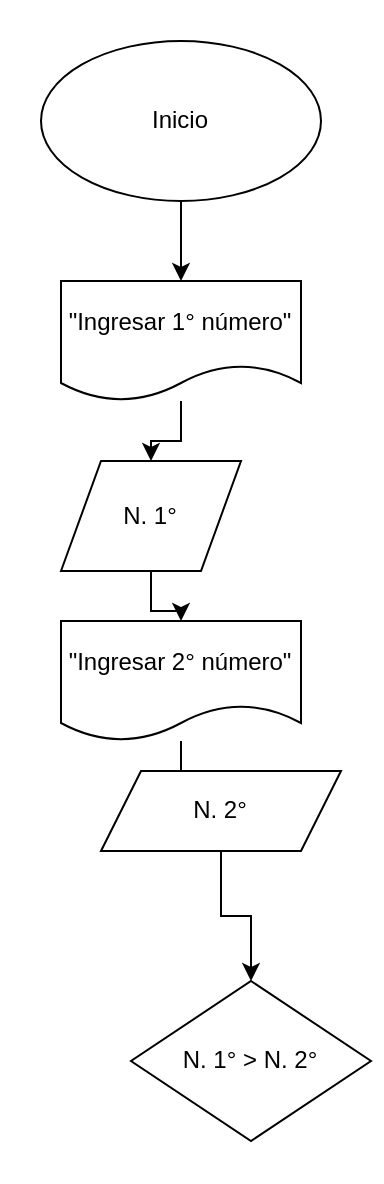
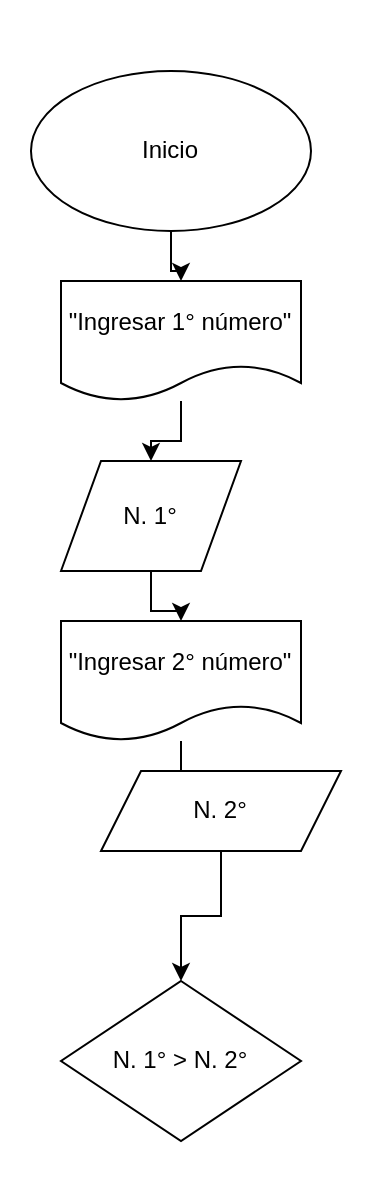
node "Inicio": moved (181, 121) -> (171, 151)
node "N. 1° > N. 2°": moved (251, 1061) -> (181, 1061)
